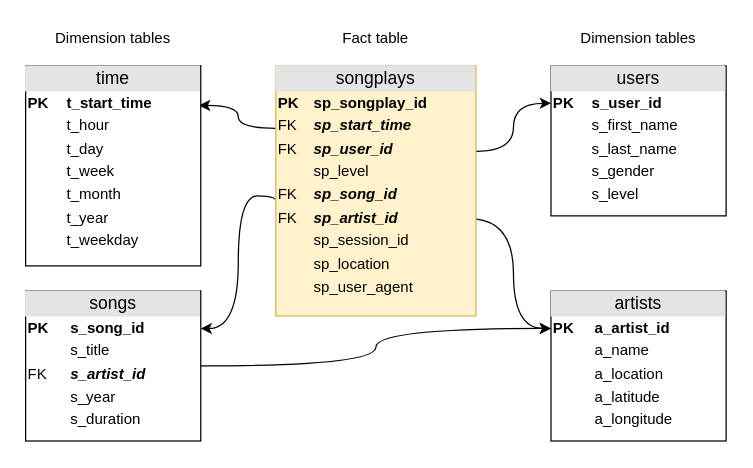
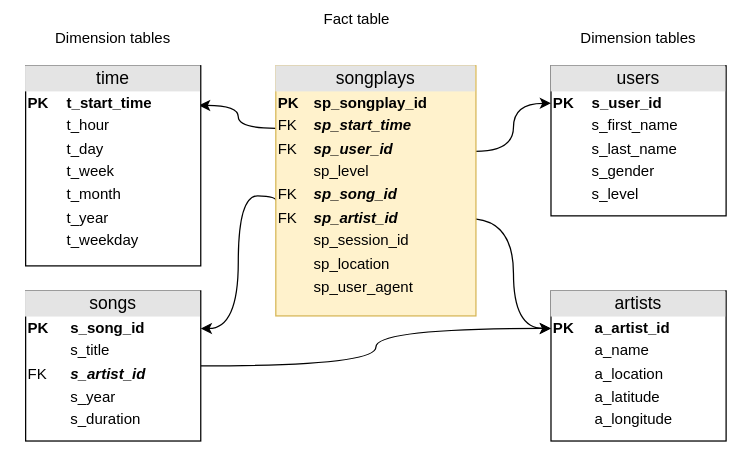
node "Fact table": moved (376, 38) -> (357, 19)
